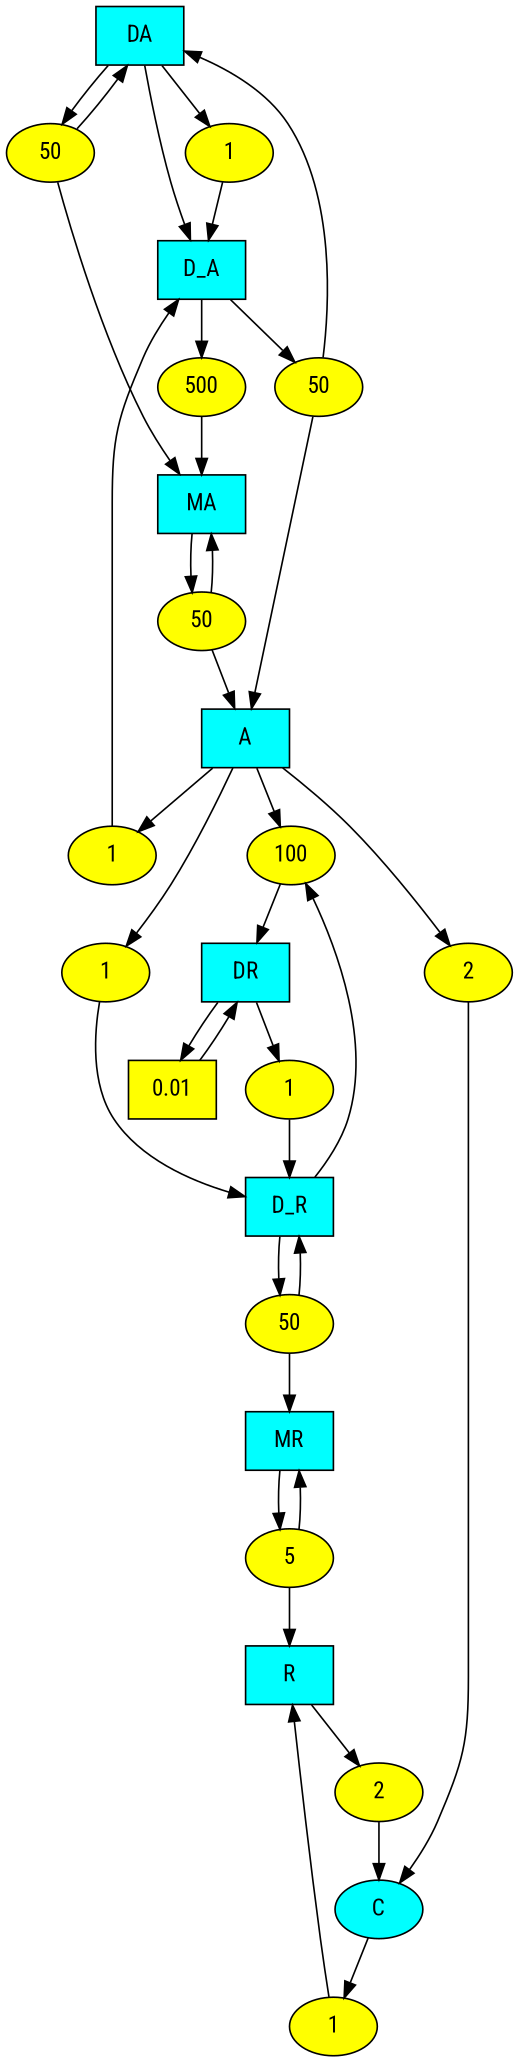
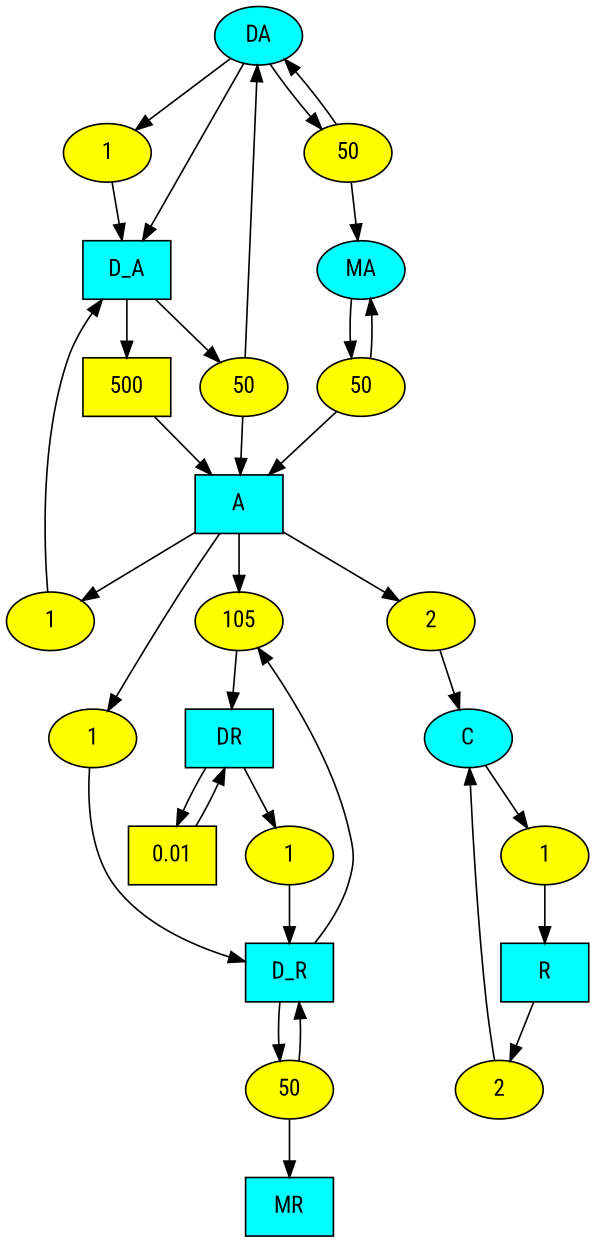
node "DA": shape box -> ellipse
node "500": shape ellipse -> box
edge "500" -> "MA": now "500" -> "A"
node "MA": shape box -> ellipse
node "100": label "100" -> "105"
node "5": removed
